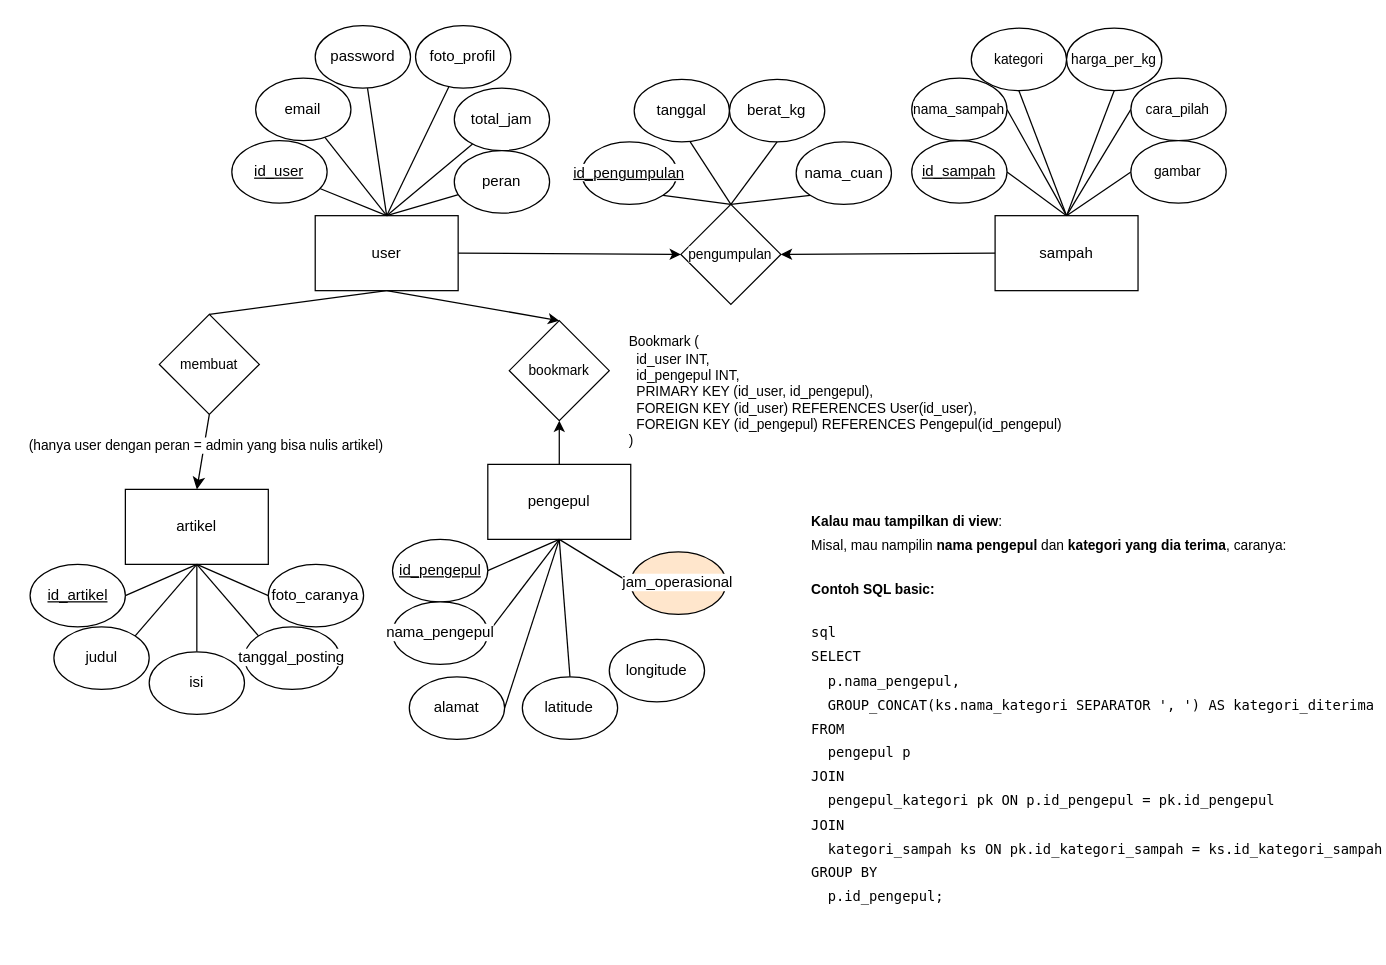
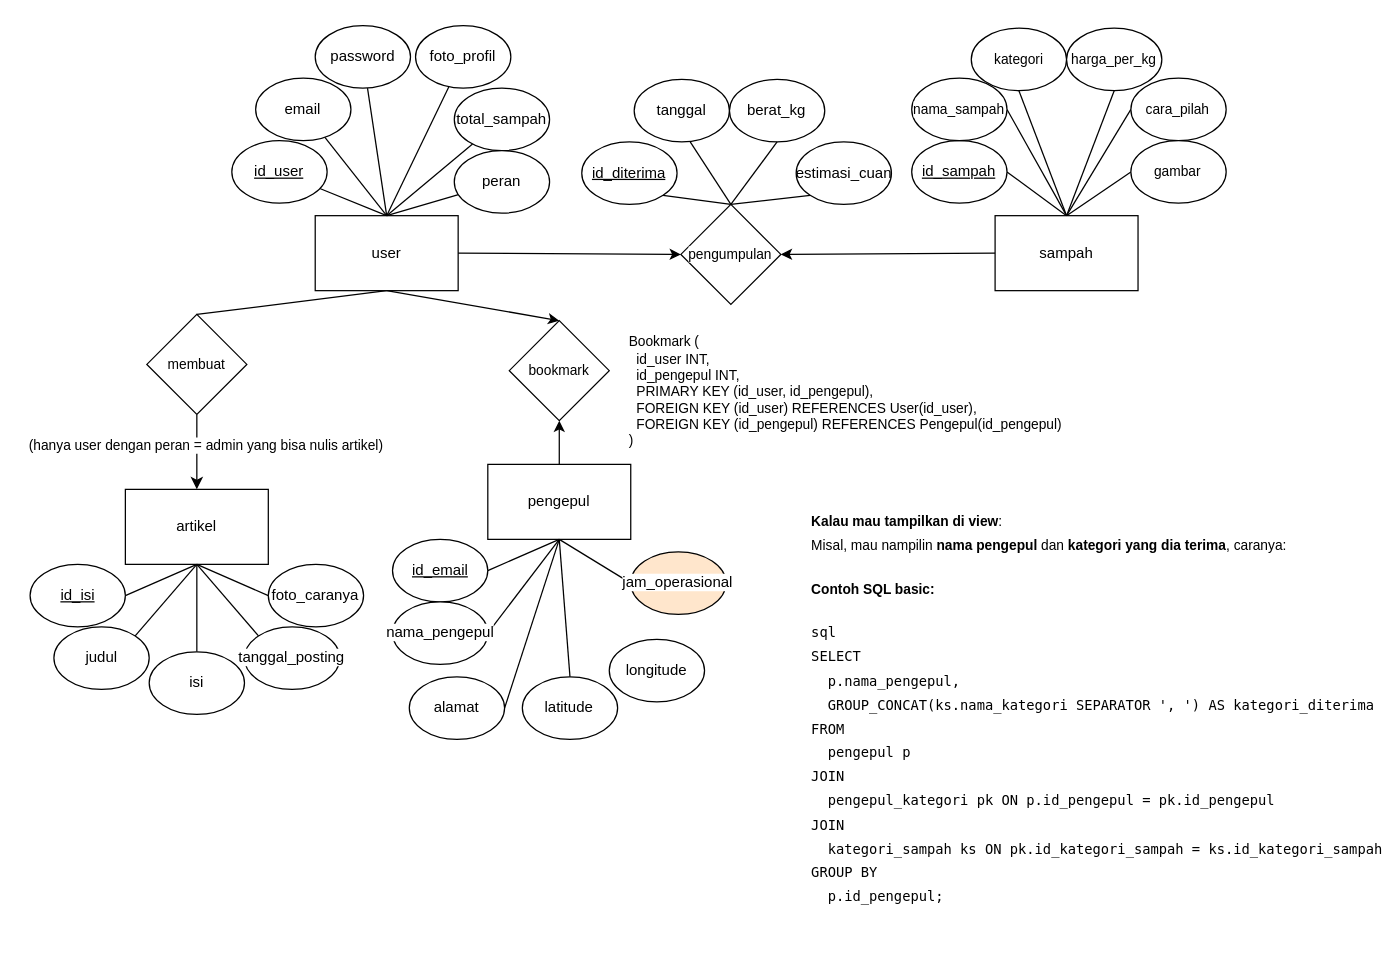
node "total_jam": label "total_jam" -> "total_sampah"
node "id_pengumpulan": label "id_pengumpulan" -> "id_diterima"
node "nama_cuan": label "nama_cuan" -> "estimasi_cuan"
node "membuat": moved (209, 364) -> (197, 364)
node "id_pengepul": label "id_pengepul" -> "id_email"
node "id_artikel": label "id_artikel" -> "id_isi"
